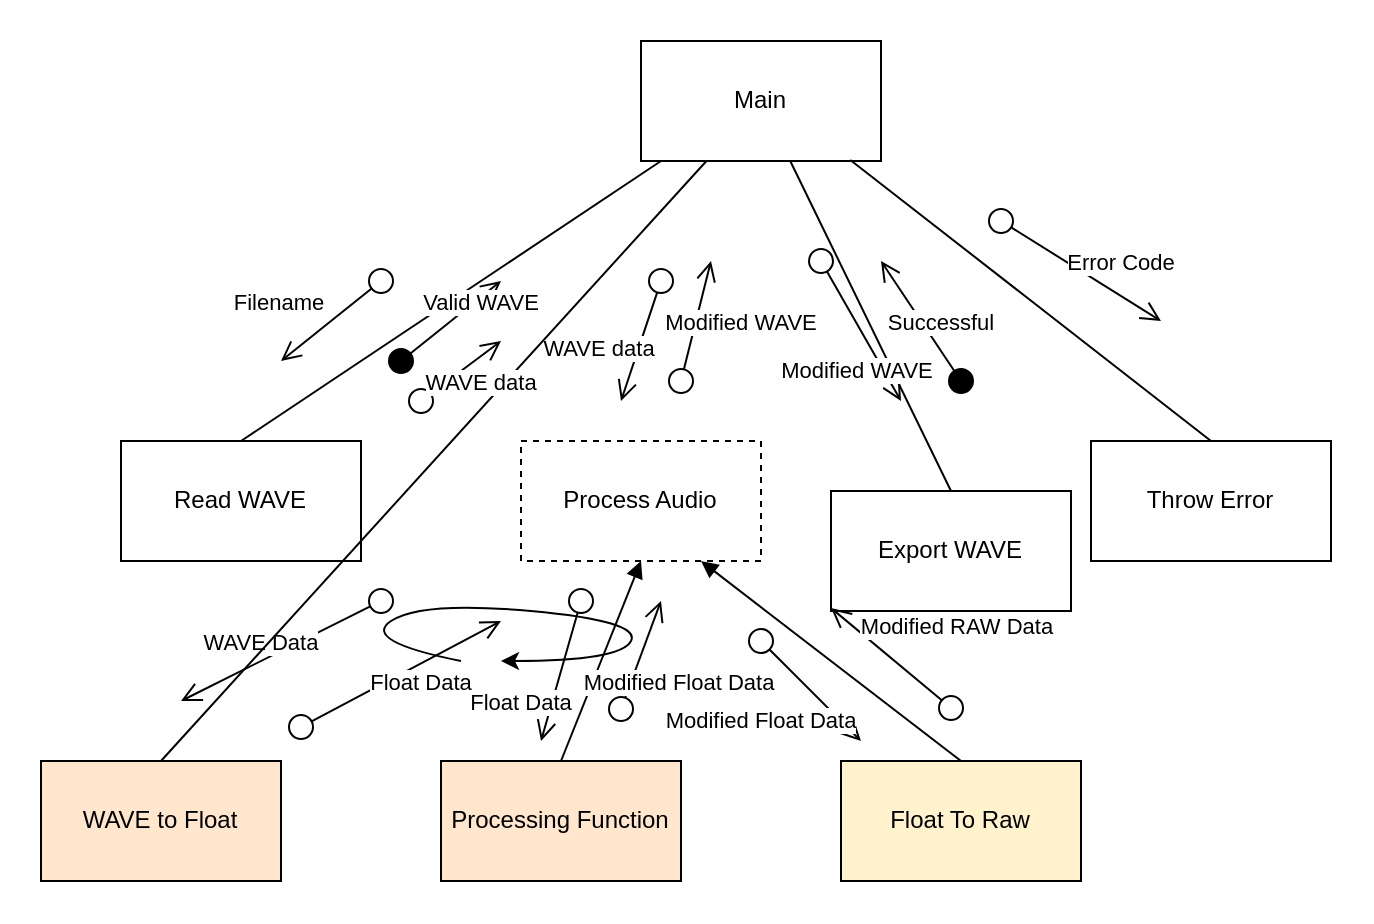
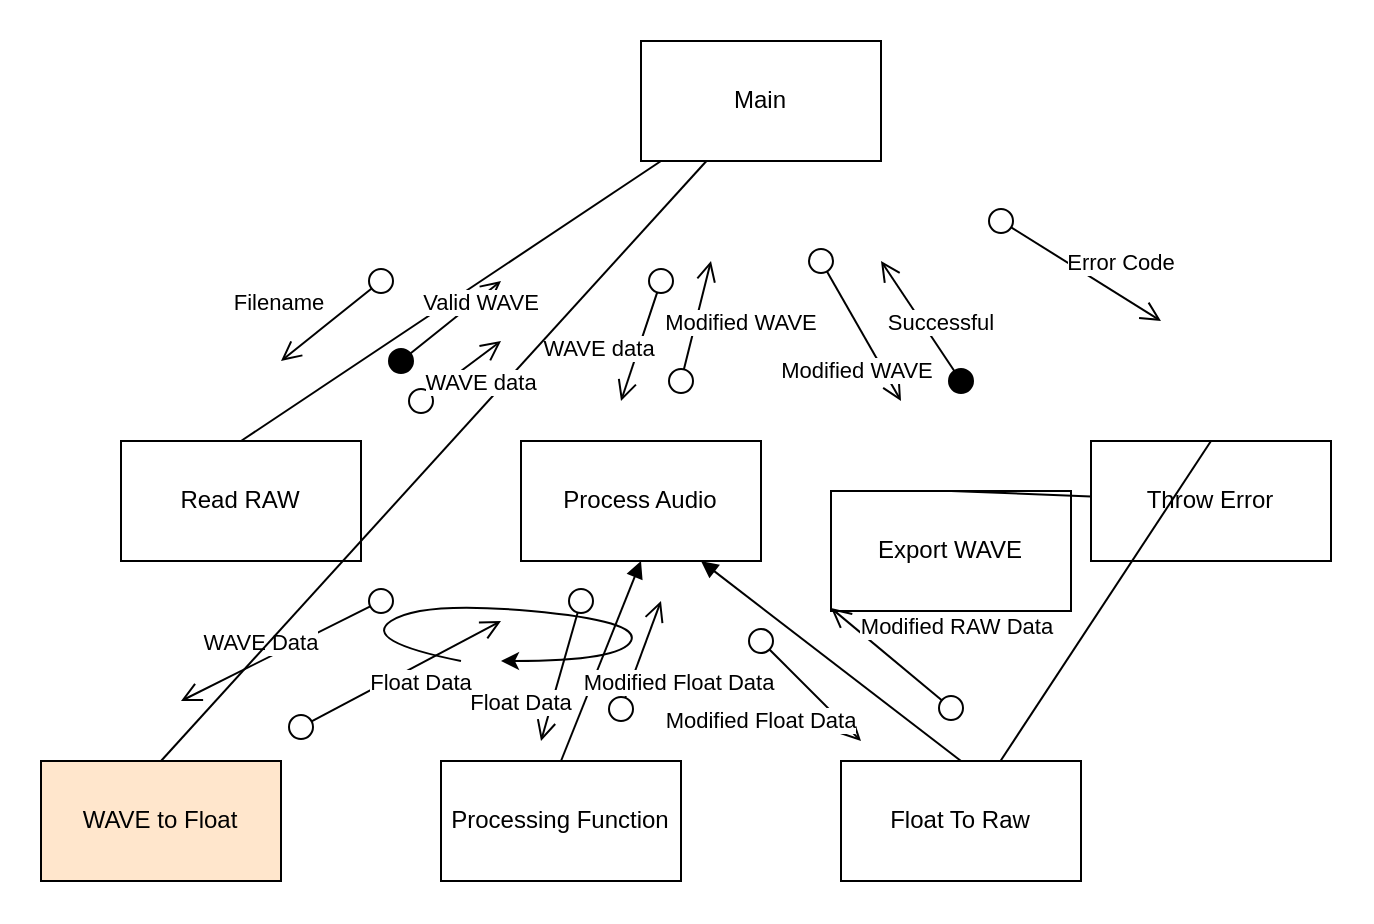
edge "Main" -- "Export WAVE": now "Throw Error" -- "Export WAVE"
edge "Main" -- "Throw Error": now "Float To Raw" -- "Throw Error"
node "Read WAVE": label "Read WAVE" -> "Read RAW"
node "Process Audio": style dashed -> solid
node "Processing Function": fillcolor #ffe6cc -> #ffffff
node "Float To Raw": fillcolor #fff2cc -> #ffffff
